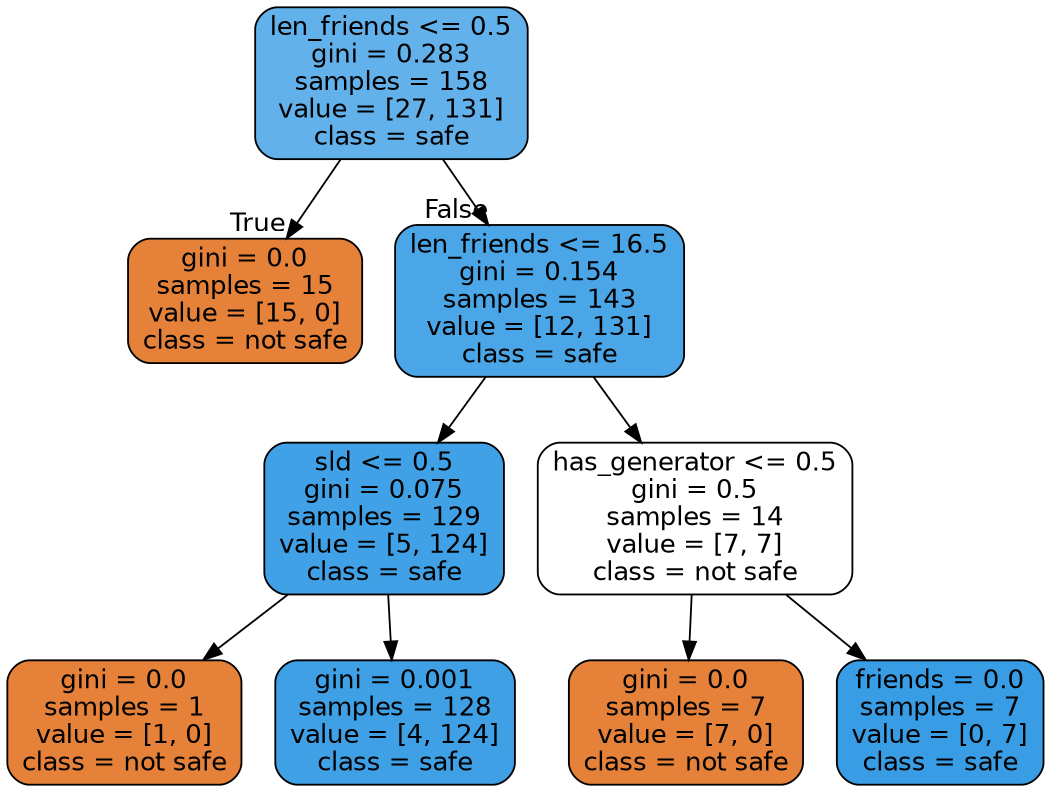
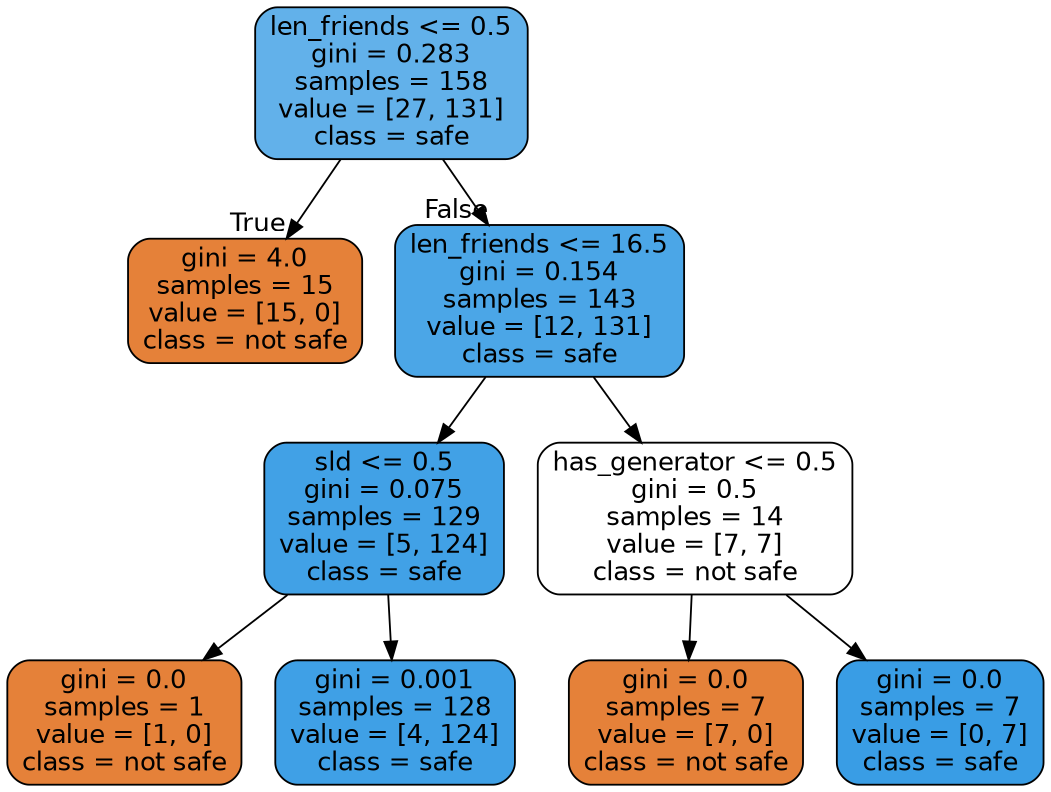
node "gini = 0.0 samples = 15 value = [15, 0] class = not safe": label "gini = 0.0 samples = 15 value = [15, 0] class = not safe" -> "gini = 4.0 samples = 15 value = [15, 0] class = not safe"
node "friends = 0.0 samples = 7 value = [0, 7] class = safe": label "friends = 0.0 samples = 7 value = [0, 7] class = safe" -> "gini = 0.0 samples = 7 value = [0, 7] class = safe"
